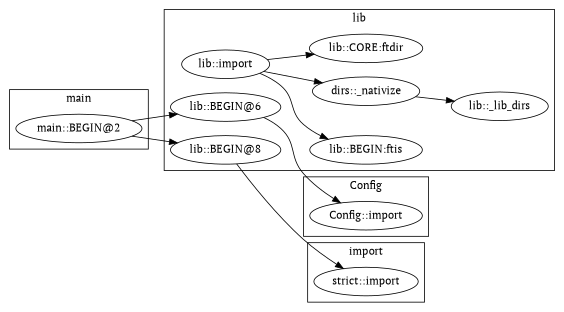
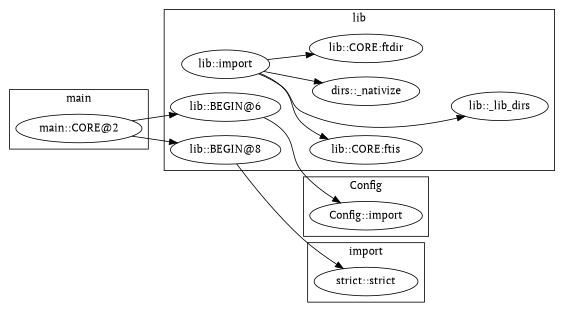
edge "dirs::_nativize" -> "lib::_lib_dirs": now "lib::import" -> "lib::_lib_dirs"
node "main::BEGIN@2": label "main::BEGIN@2" -> "main::CORE@2"
node "lib::BEGIN:ftis": label "lib::BEGIN:ftis" -> "lib::CORE:ftis"
node "strict::import": label "strict::import" -> "strict::strict"
